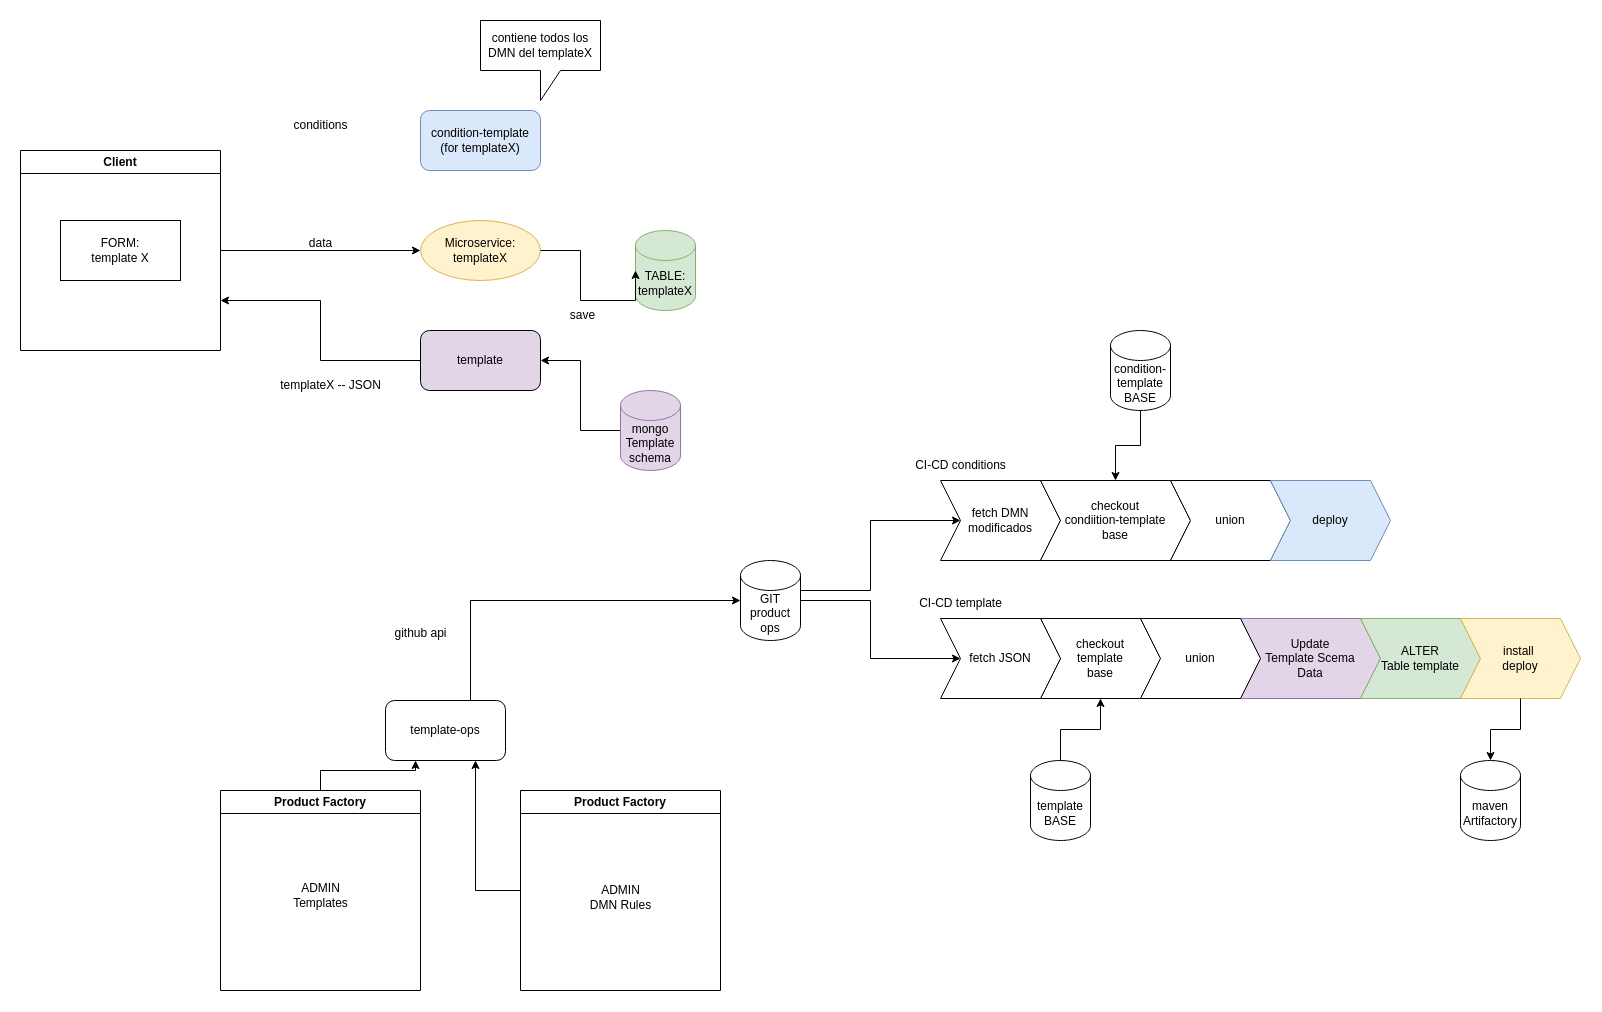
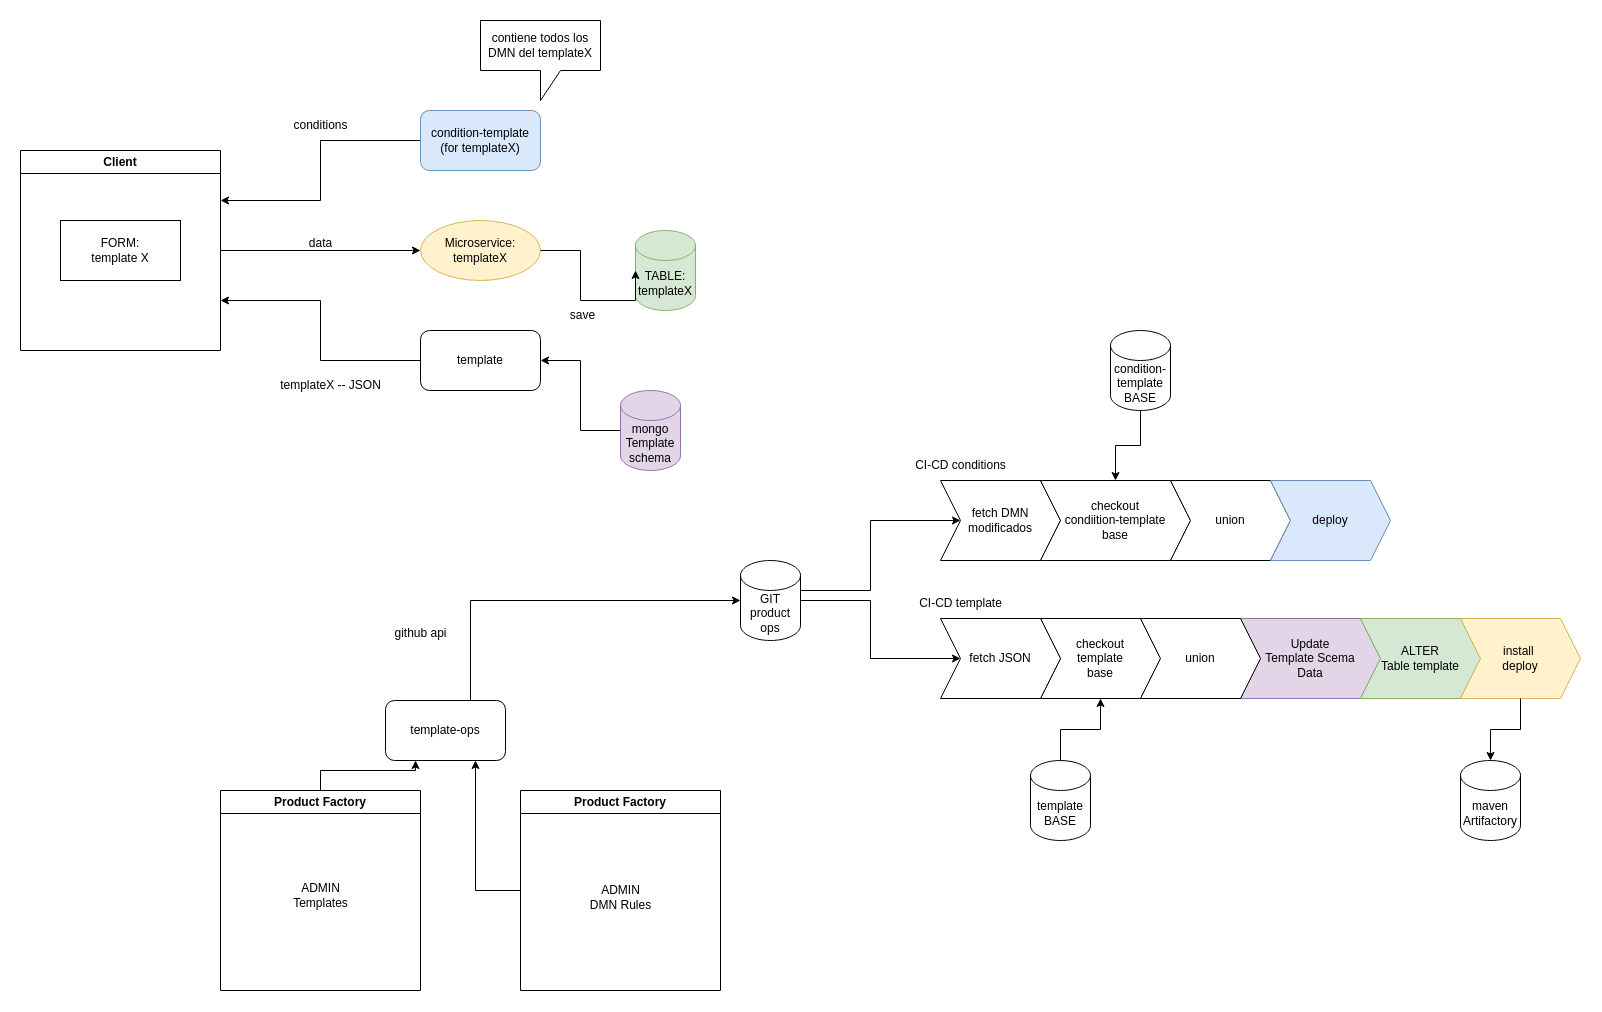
edge "condition-template (for templateX)" -> "Client": added
node "template": fillcolor #e1d5e7 -> #ffffff
